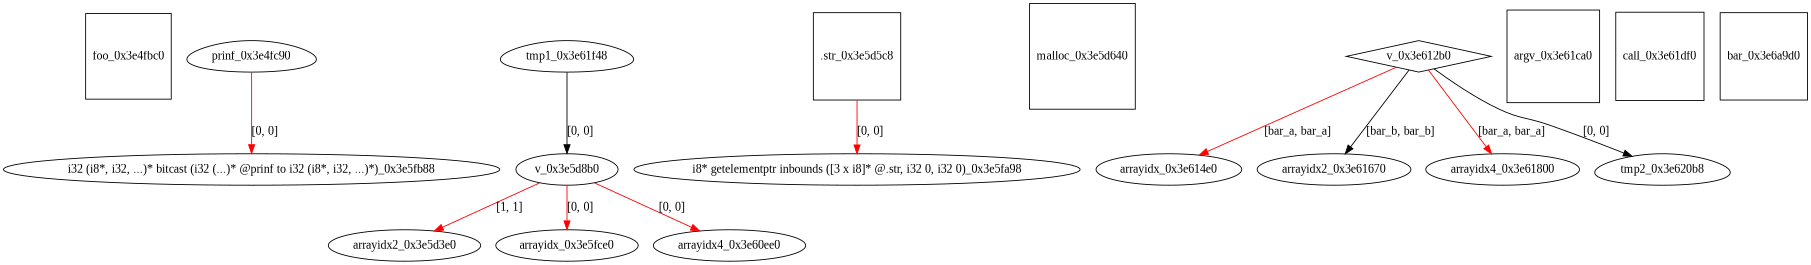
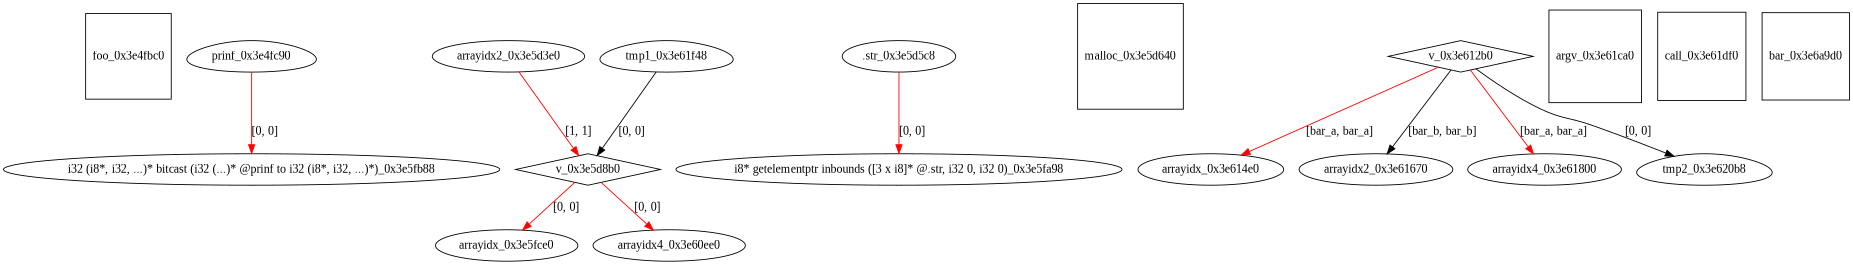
node ".str_0x3e5d5c8": shape square -> ellipse
node "v_0x3e5d8b0": shape ellipse -> diamond
edge "v_0x3e5d8b0" -> "arrayidx2_0x3e5d3e0": reversed
